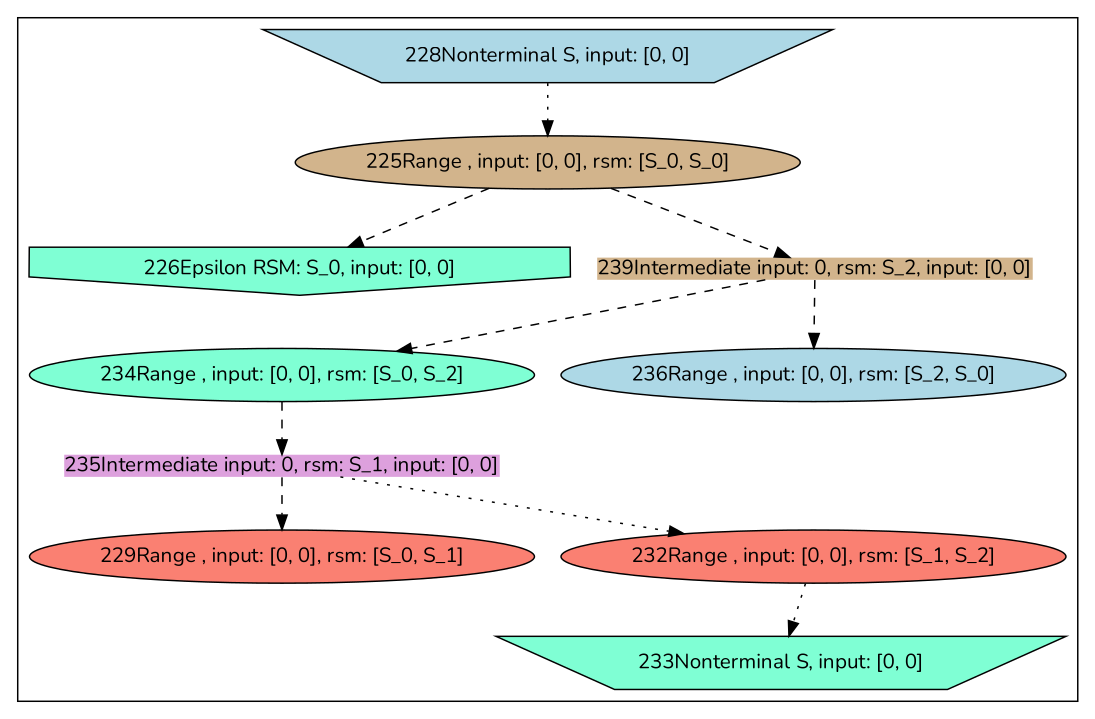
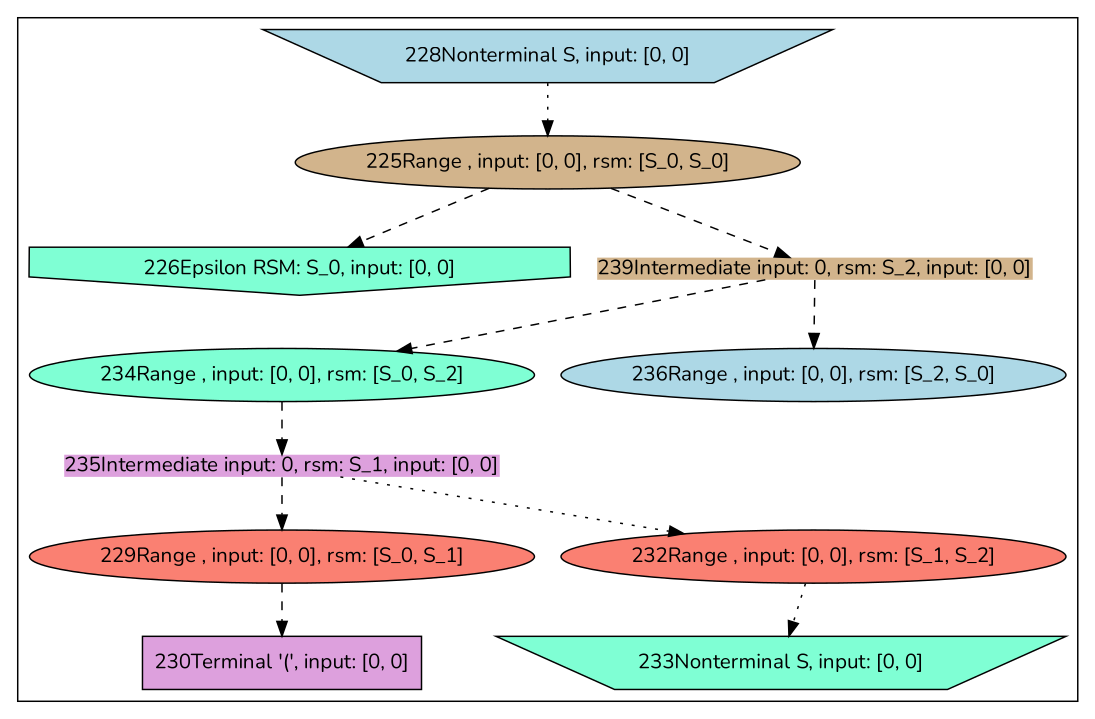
node "230Terminal '(', input: [0, 0]": added
